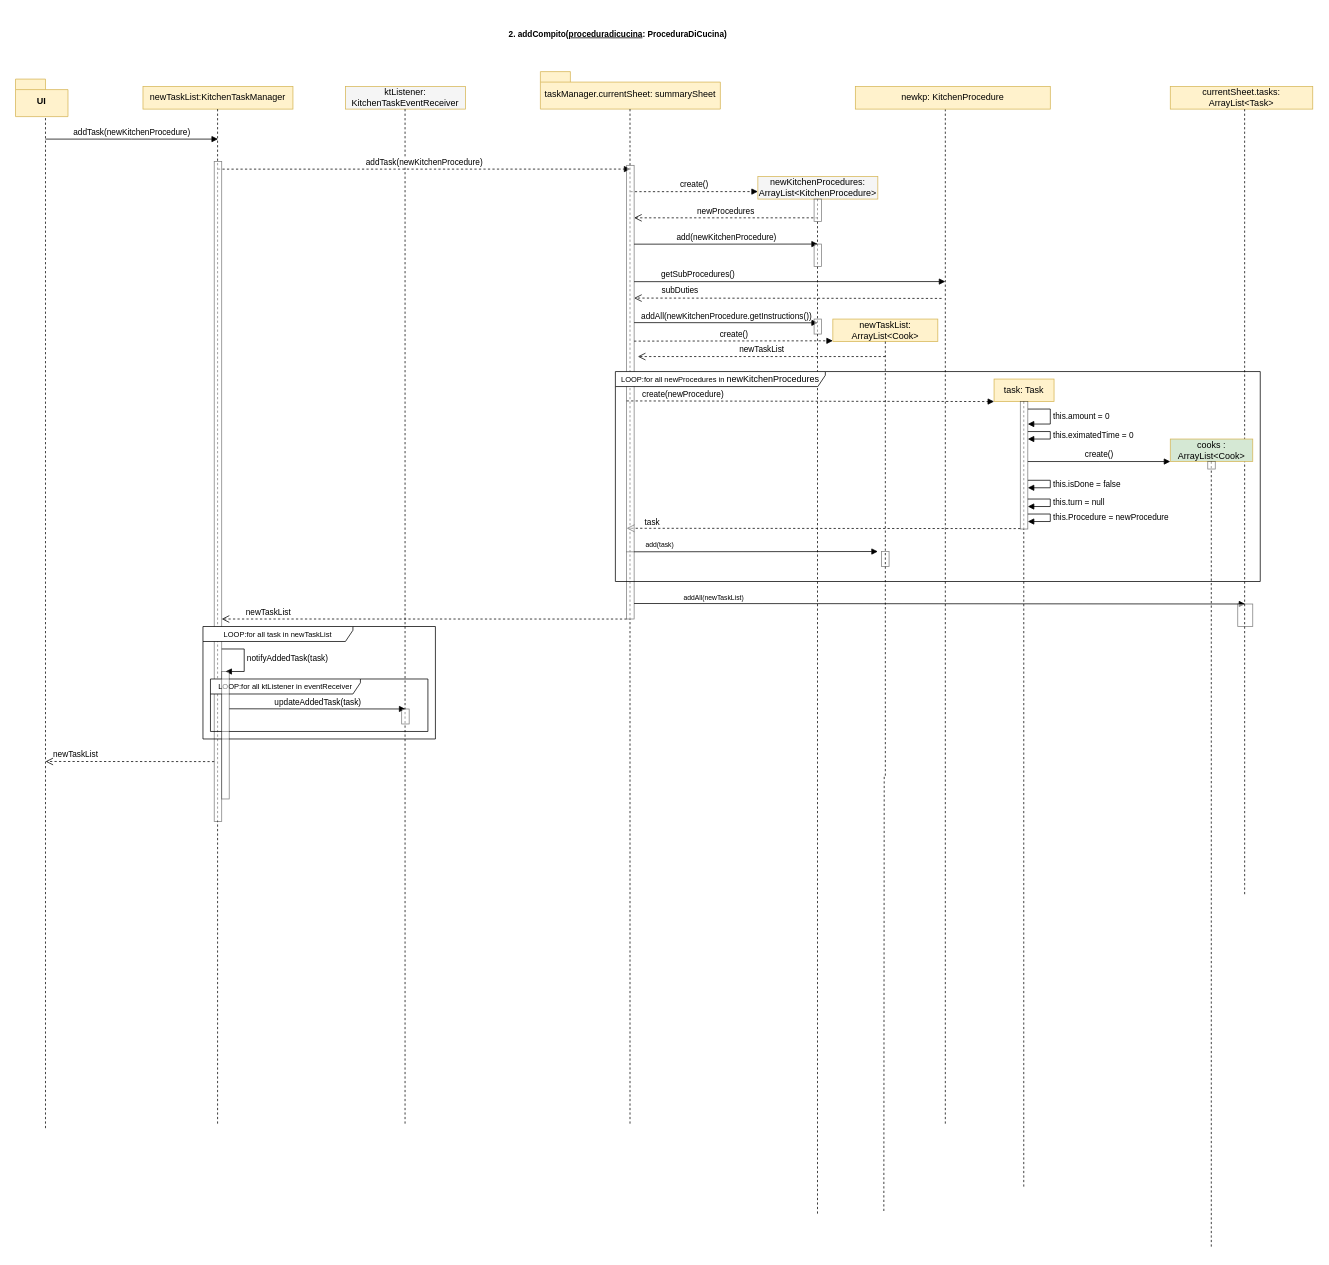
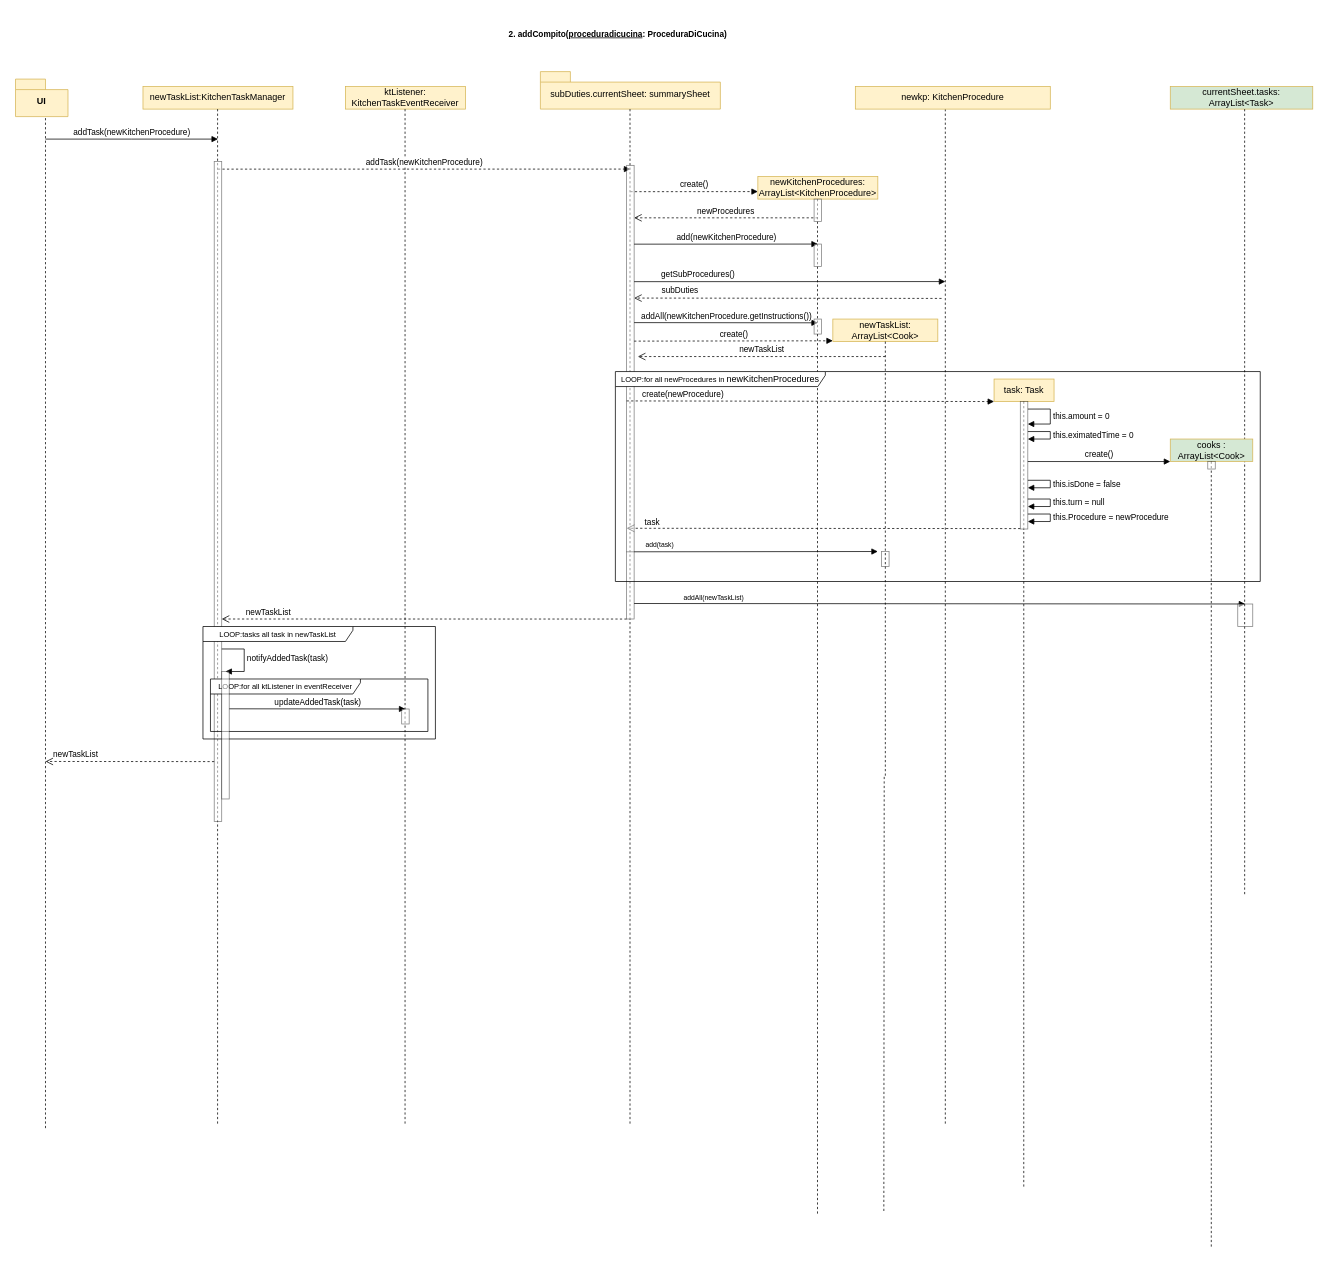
node "taskManager.currentSheet: summarySheet": label "taskManager.currentSheet: summarySheet" -> "subDuties.currentSheet: summarySheet"
node "ktListener: KitchenTaskEventReceiver": fillcolor #f5f5f5 -> #fff2cc
node "currentSheet.tasks: ArrayList<Task>": fillcolor #fff2cc -> #d5e8d4
node "newKitchenProcedures: ArrayList<KitchenProcedure>": fillcolor #f5f5f5 -> #fff2cc
node "LOOP:for all task in newTaskList": label "LOOP:for all task in newTaskList" -> "LOOP:tasks all task in newTaskList"
